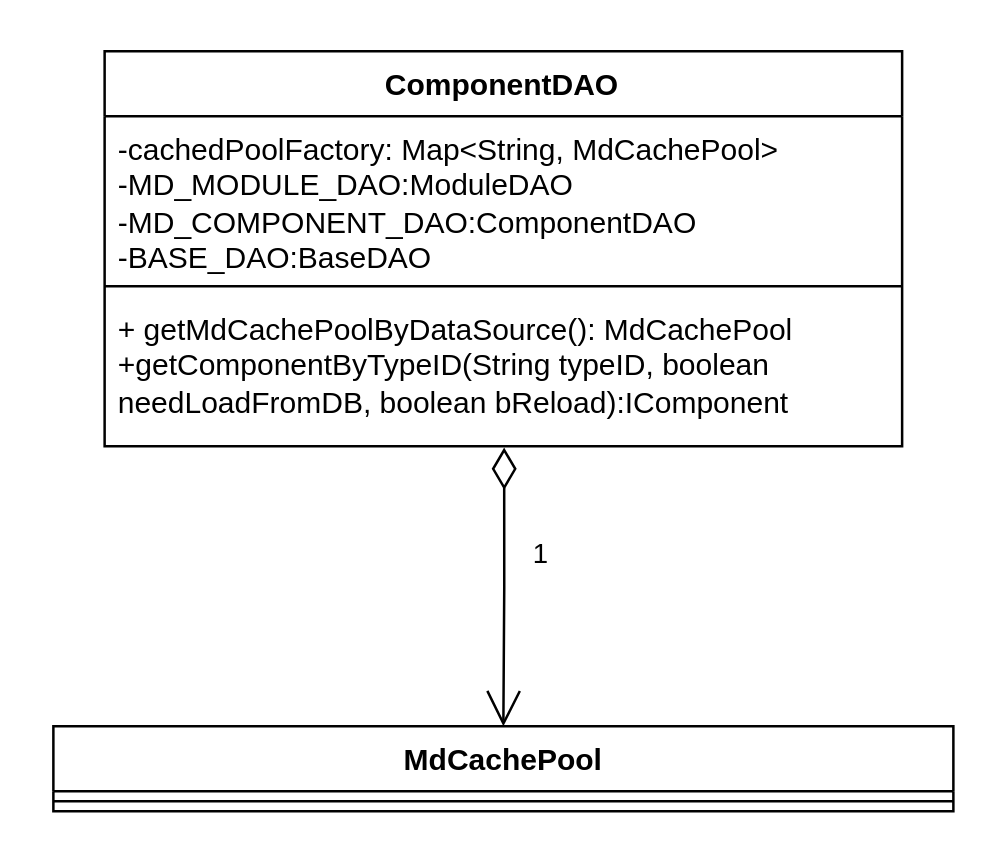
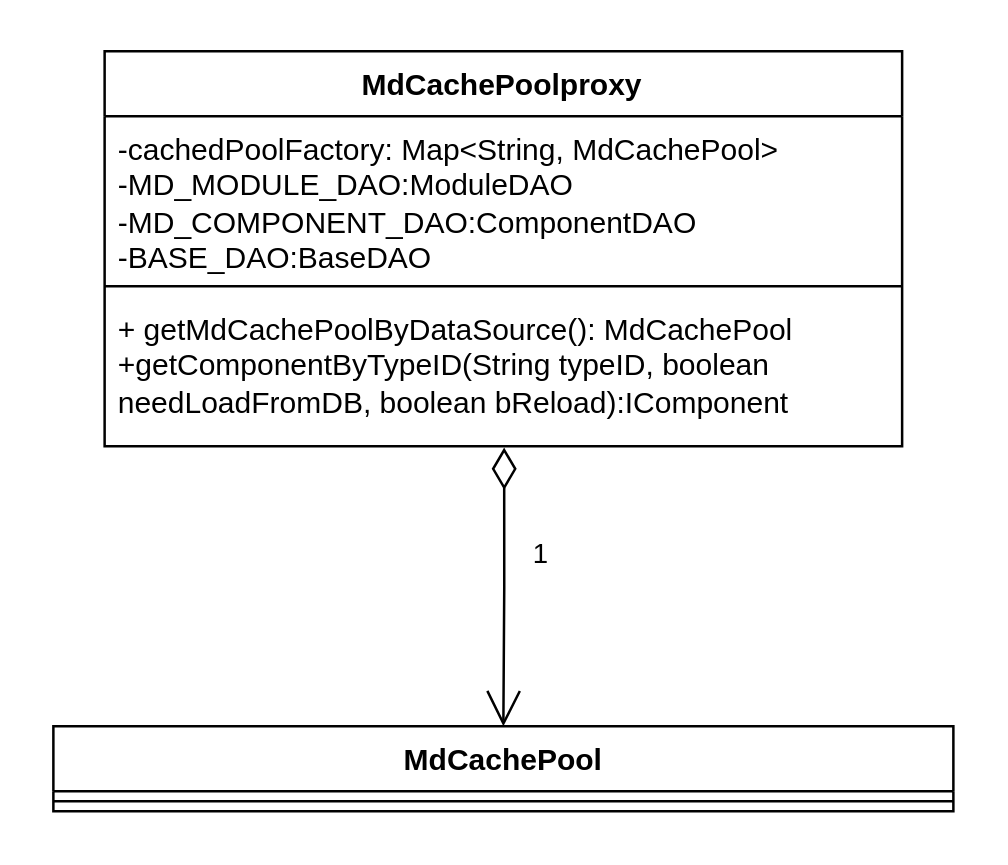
node "ComponentDAO": label "ComponentDAO" -> "MdCachePoolproxy"
